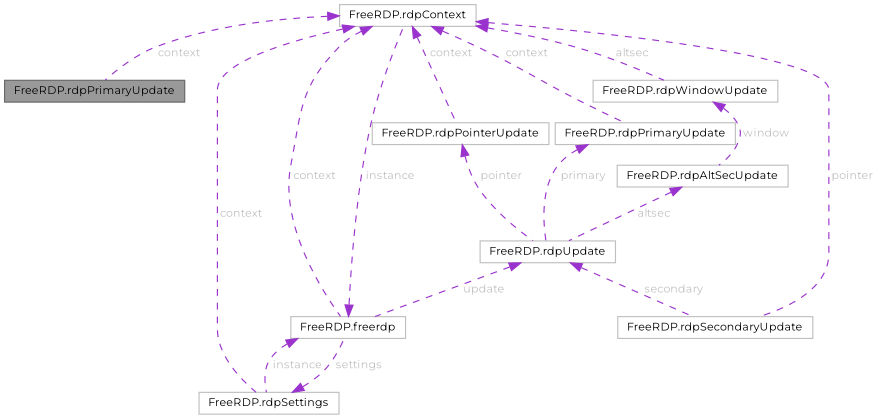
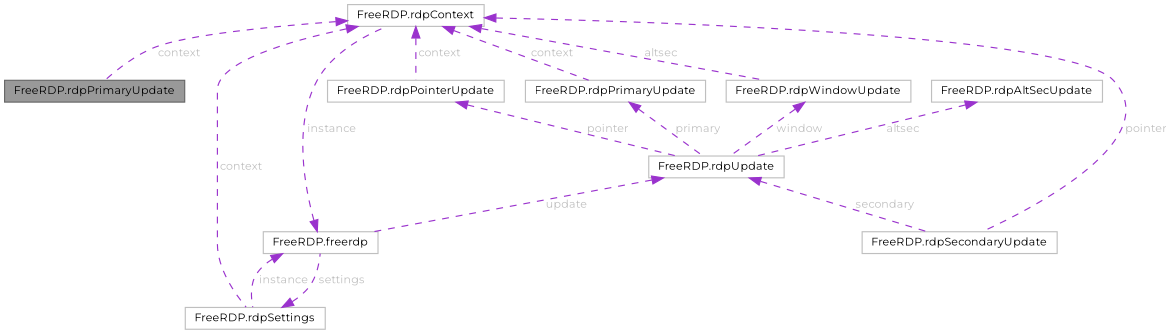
edge "FreeRDP.rdpAltSecUpdate" -> "FreeRDP.rdpWindowUpdate": now "FreeRDP.rdpUpdate" -> "FreeRDP.rdpWindowUpdate"
edge "FreeRDP.freerdp" -> "FreeRDP.rdpContext": removed, label "context"
